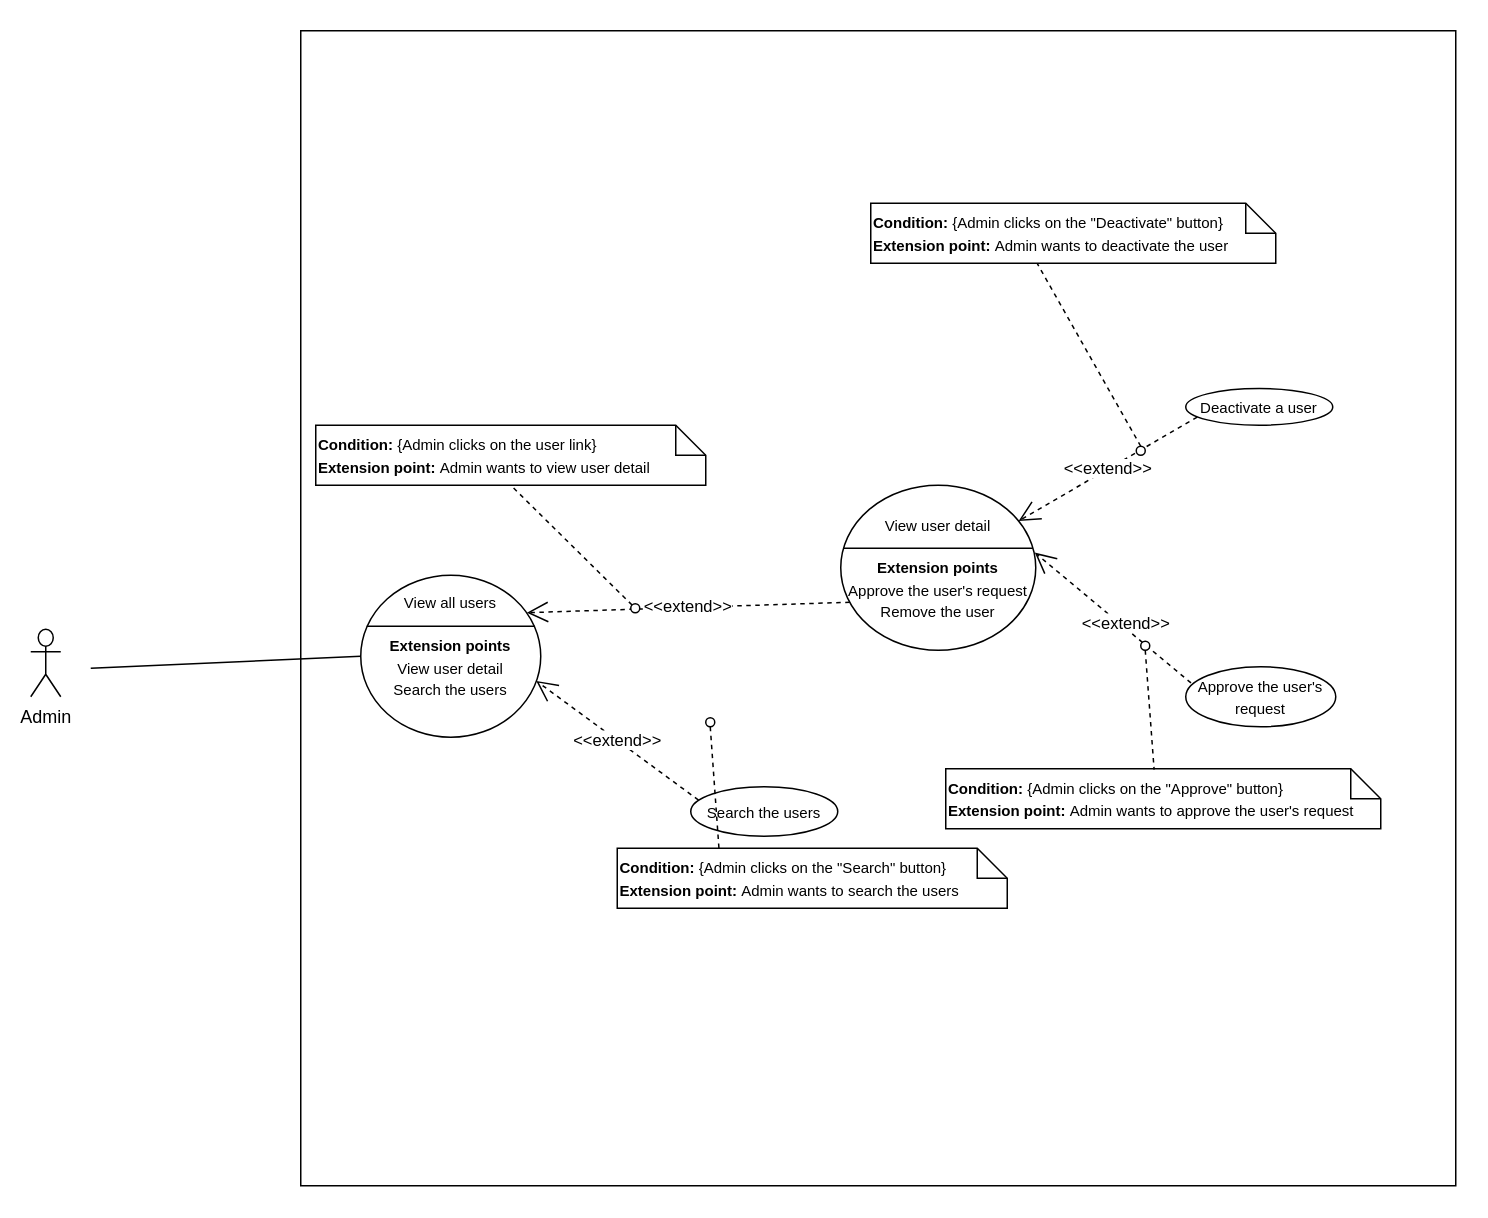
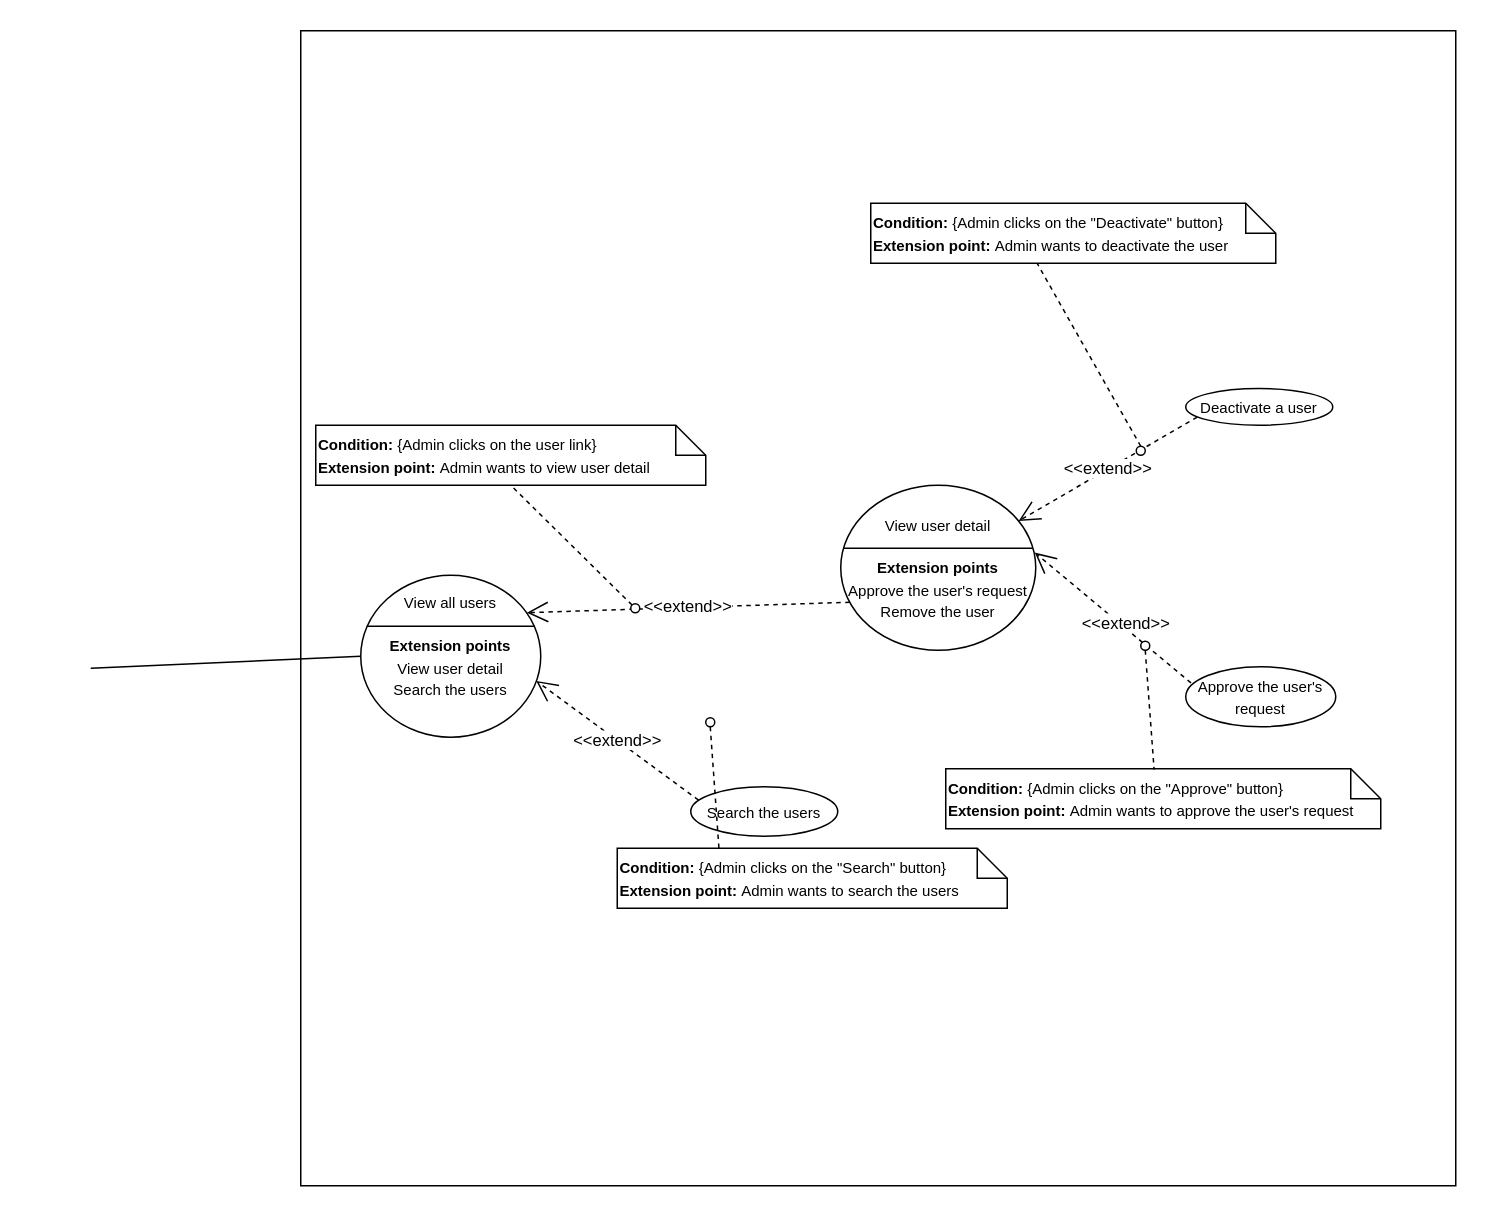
node "Admin": removed
